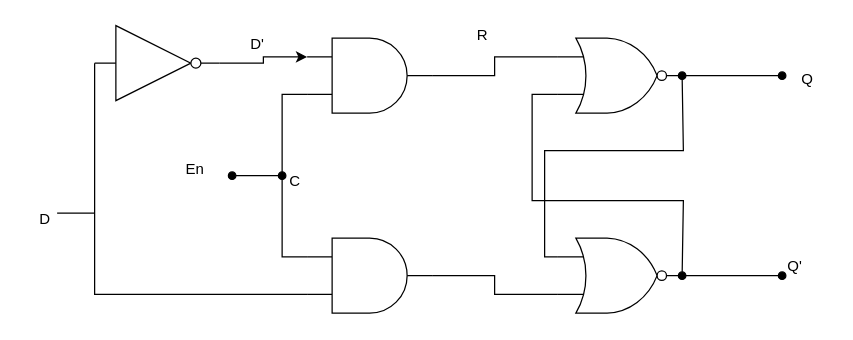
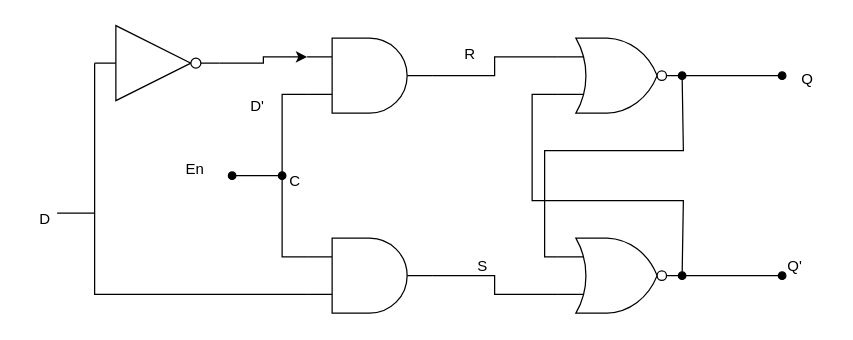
node "R": moved (482, 36) -> (469, 54)
node "D'": moved (257, 44) -> (257, 107)
node "S": added
